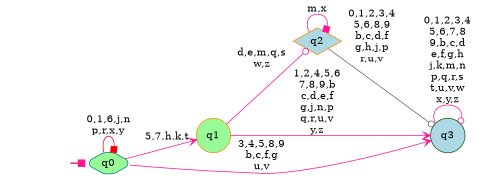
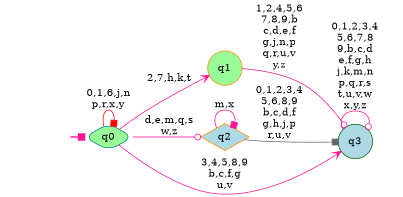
edge "q2" -> "q3": arrowhead odot -> box
edge "q1" -> "q2": now "q0" -> "q2"
edge "q1" -> "q3": arrowhead vee -> odot
edge "q0" -> "q1": label "5,7,h,k,t" -> "2,7,h,k,t"
